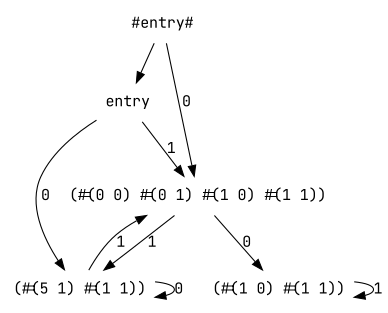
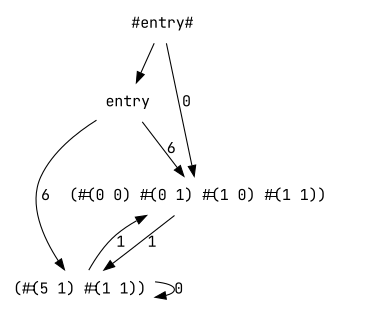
edge "entry" -> "(#(0 0) #(0 1) #(1 0) #(1 1))": label "1" -> "6"
edge "entry" -> "(#(5 1) #(1 1))": label "0" -> "6"
node "(#(1 0) #(1 1))": removed
